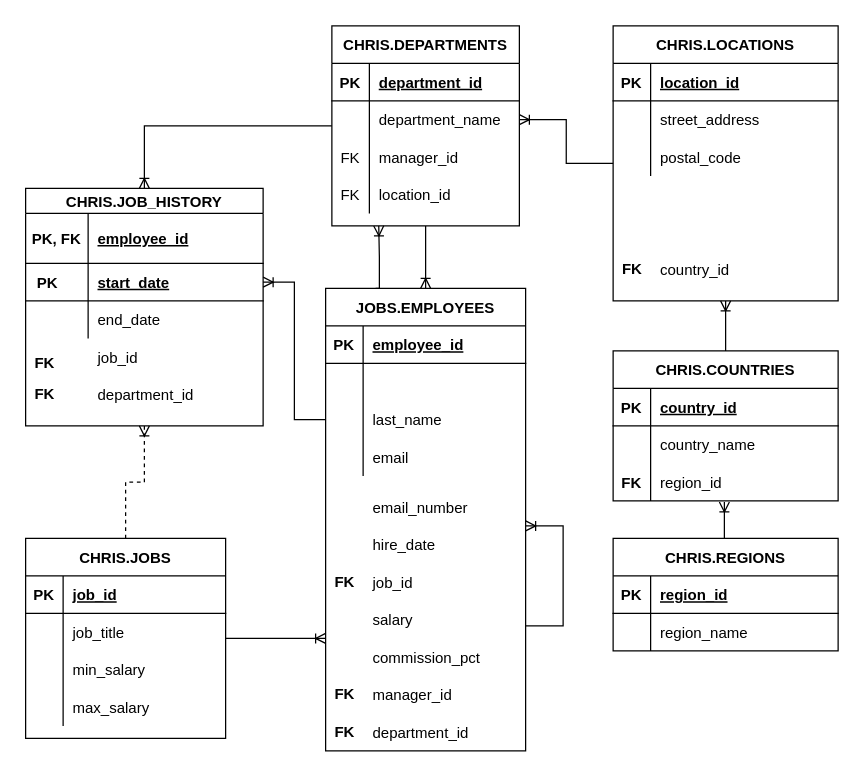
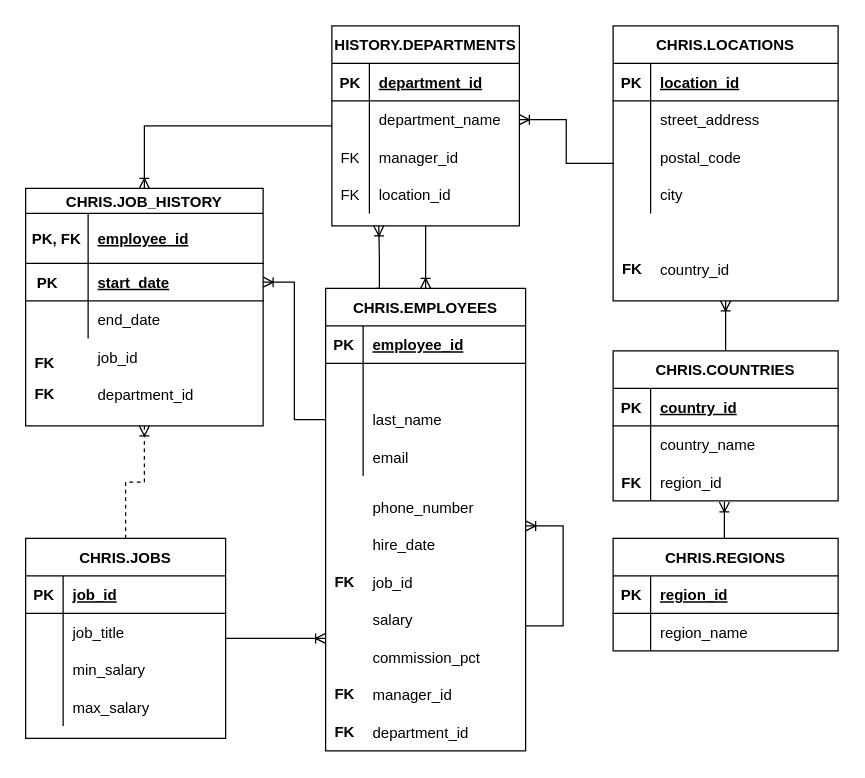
node "CHRIS.DEPARTMENTS": label "CHRIS.DEPARTMENTS" -> "HISTORY.DEPARTMENTS"
node "city": added
node "JOBS.EMPLOYEES": label "JOBS.EMPLOYEES" -> "CHRIS.EMPLOYEES"
node "email_number": label "email_number" -> "phone_number"
